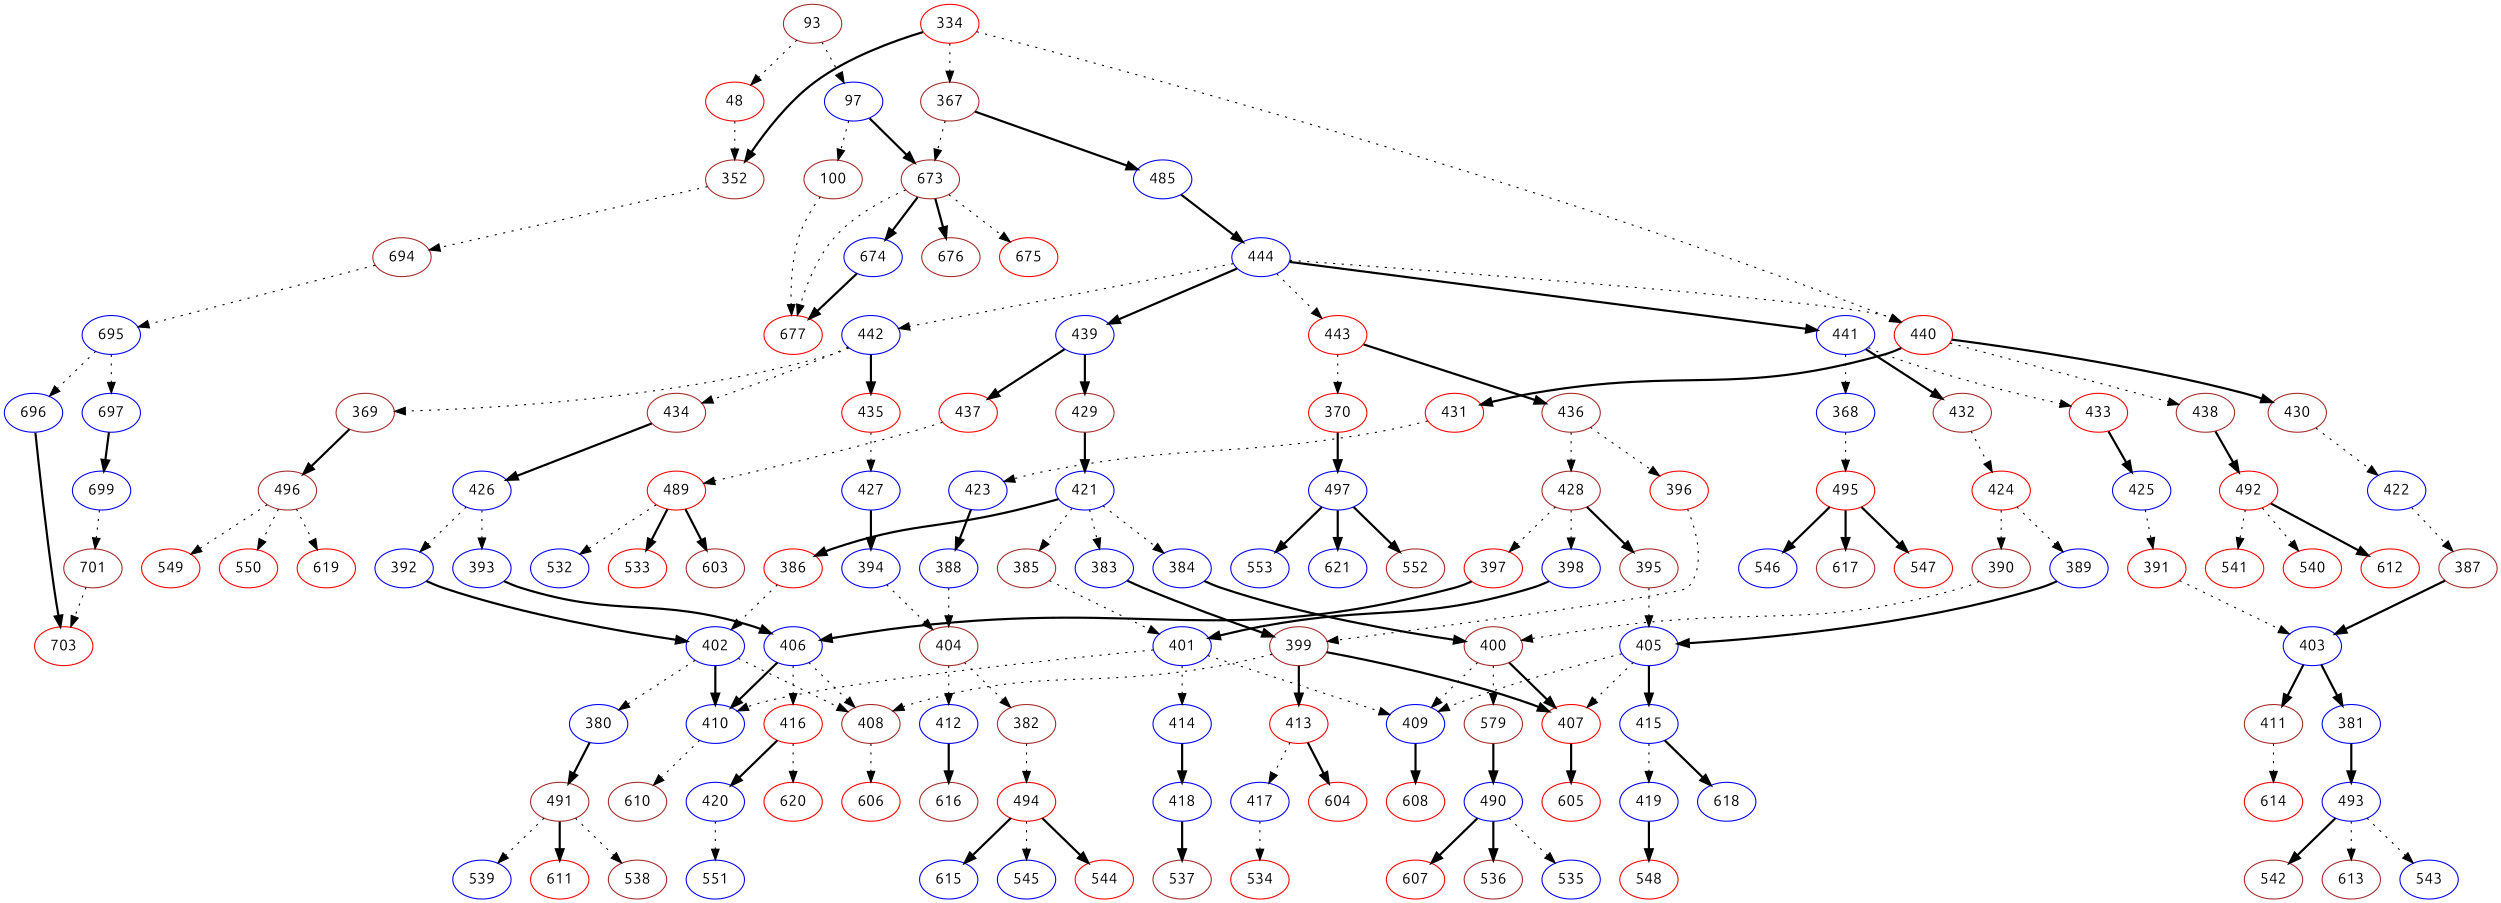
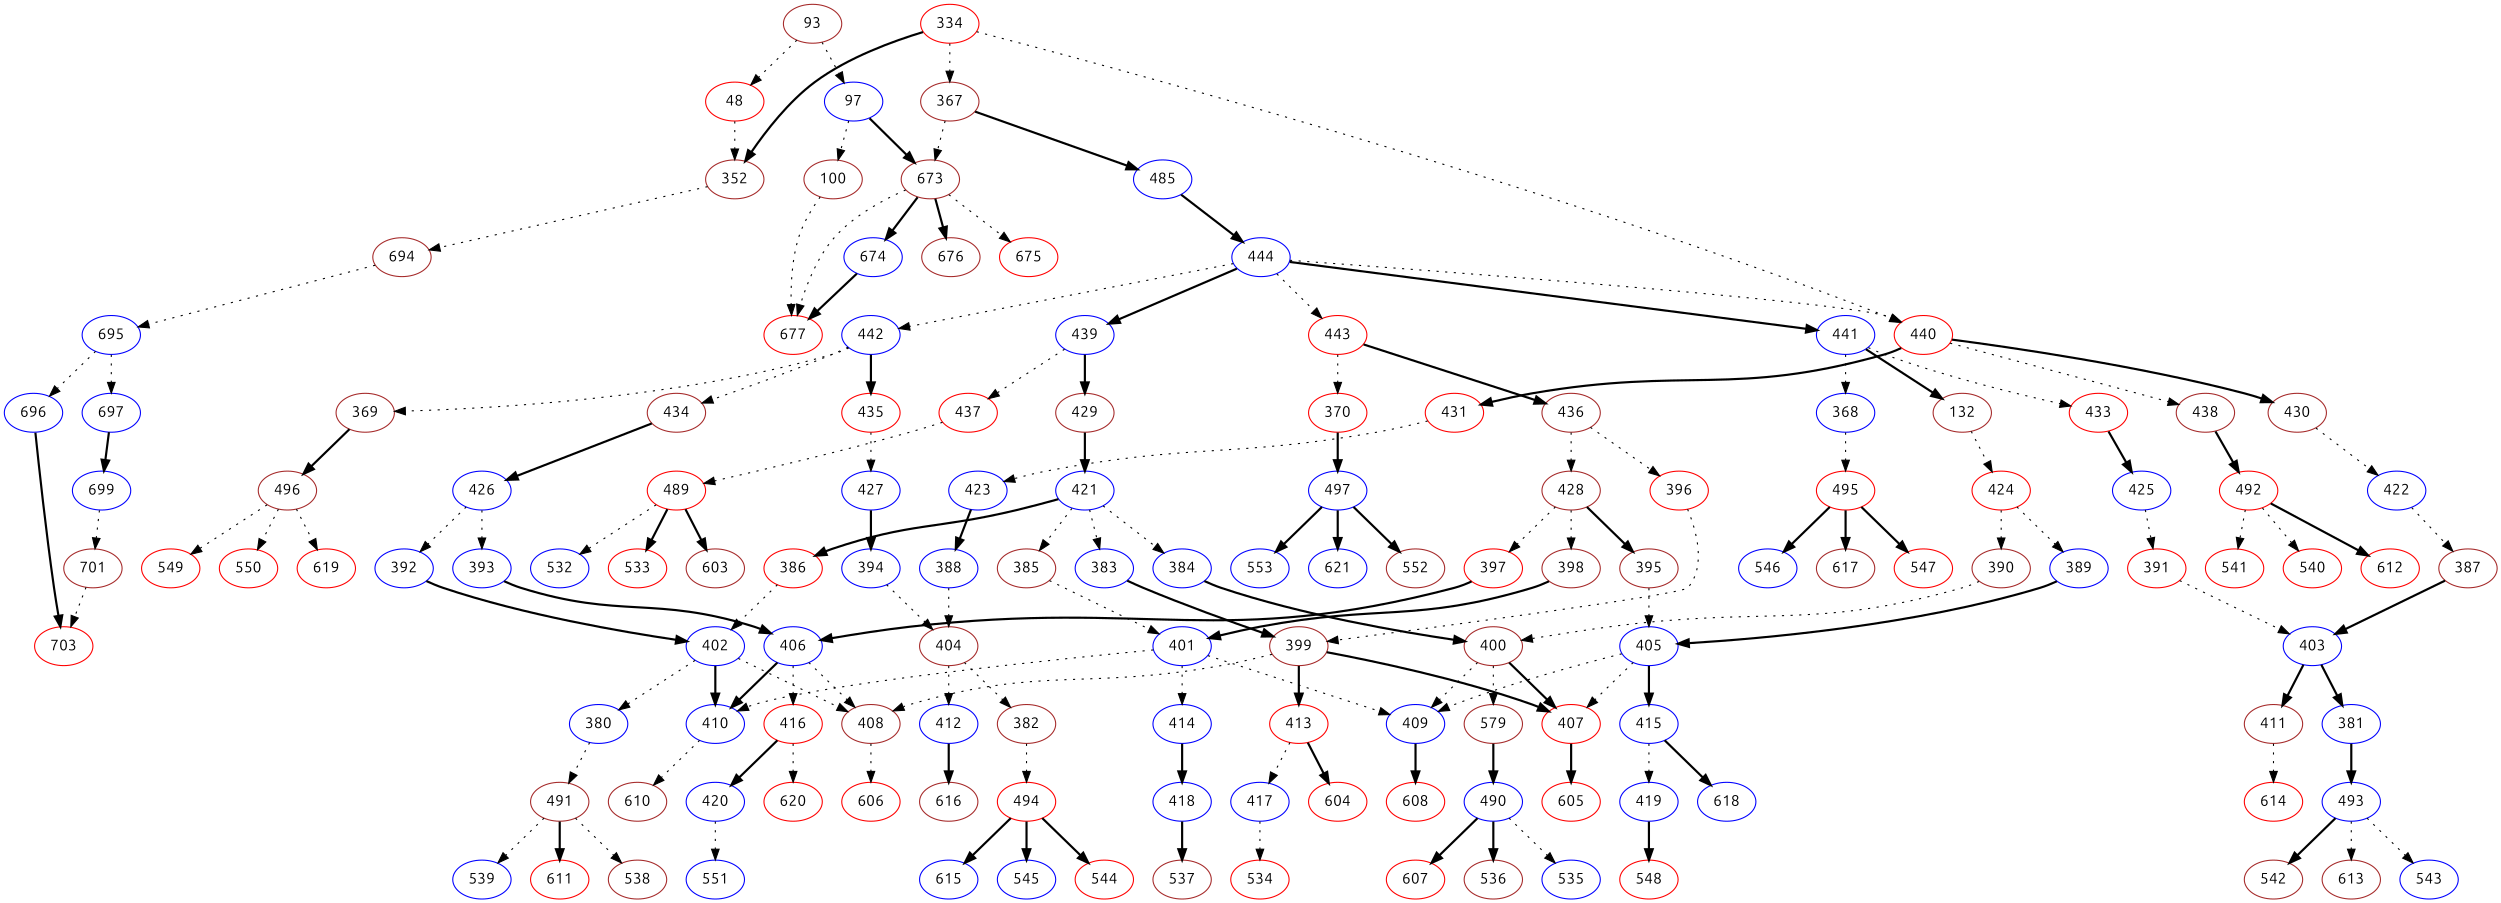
edge "439" -> "437": style bold -> dotted
node "432": label "432" -> "132"
node "398": color blue -> brown
edge "380" -> "491": style bold -> dotted
edge "494" -> "545": style dotted -> bold
